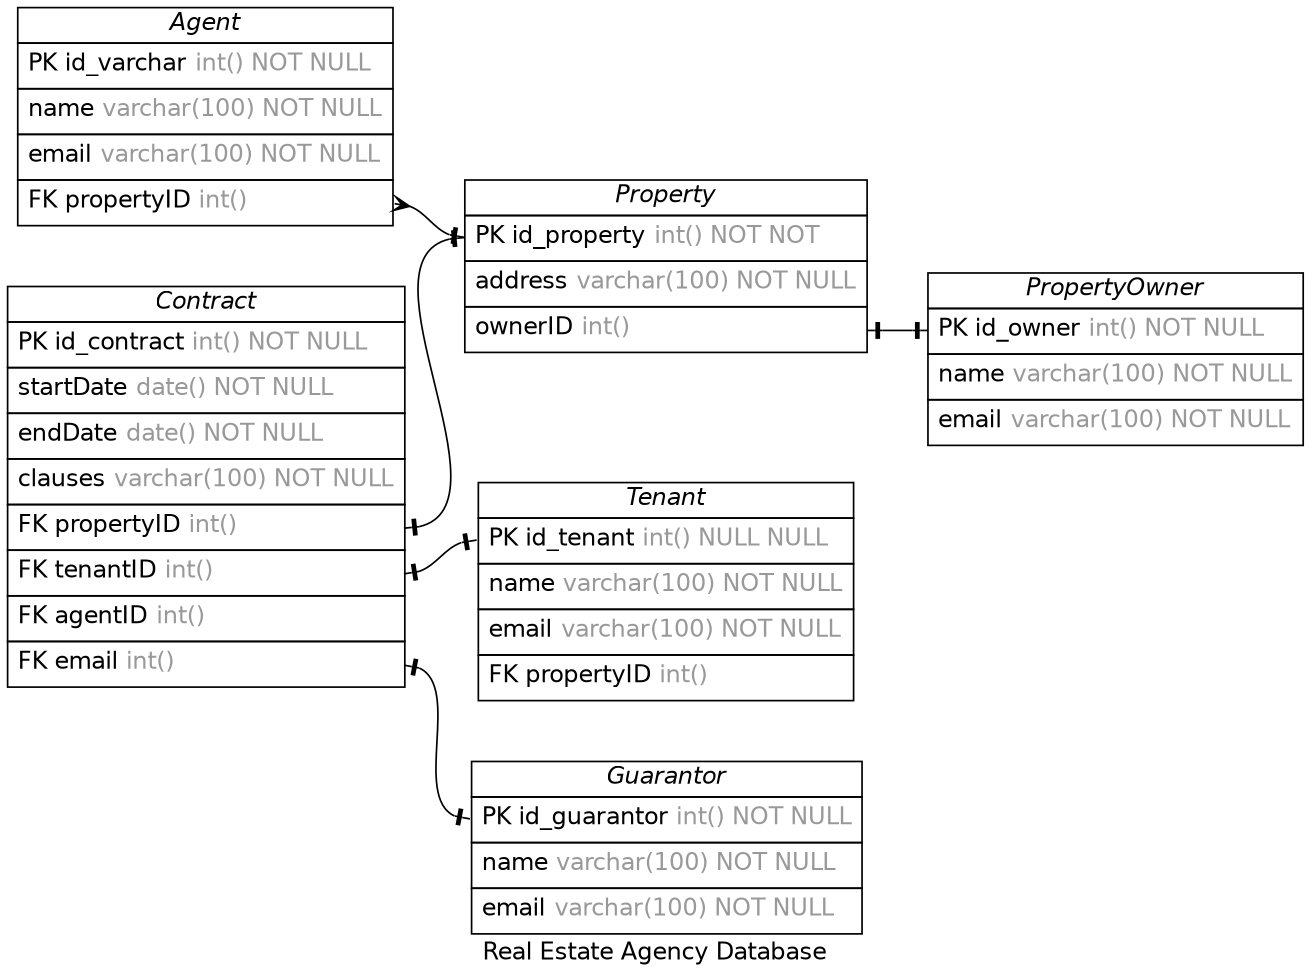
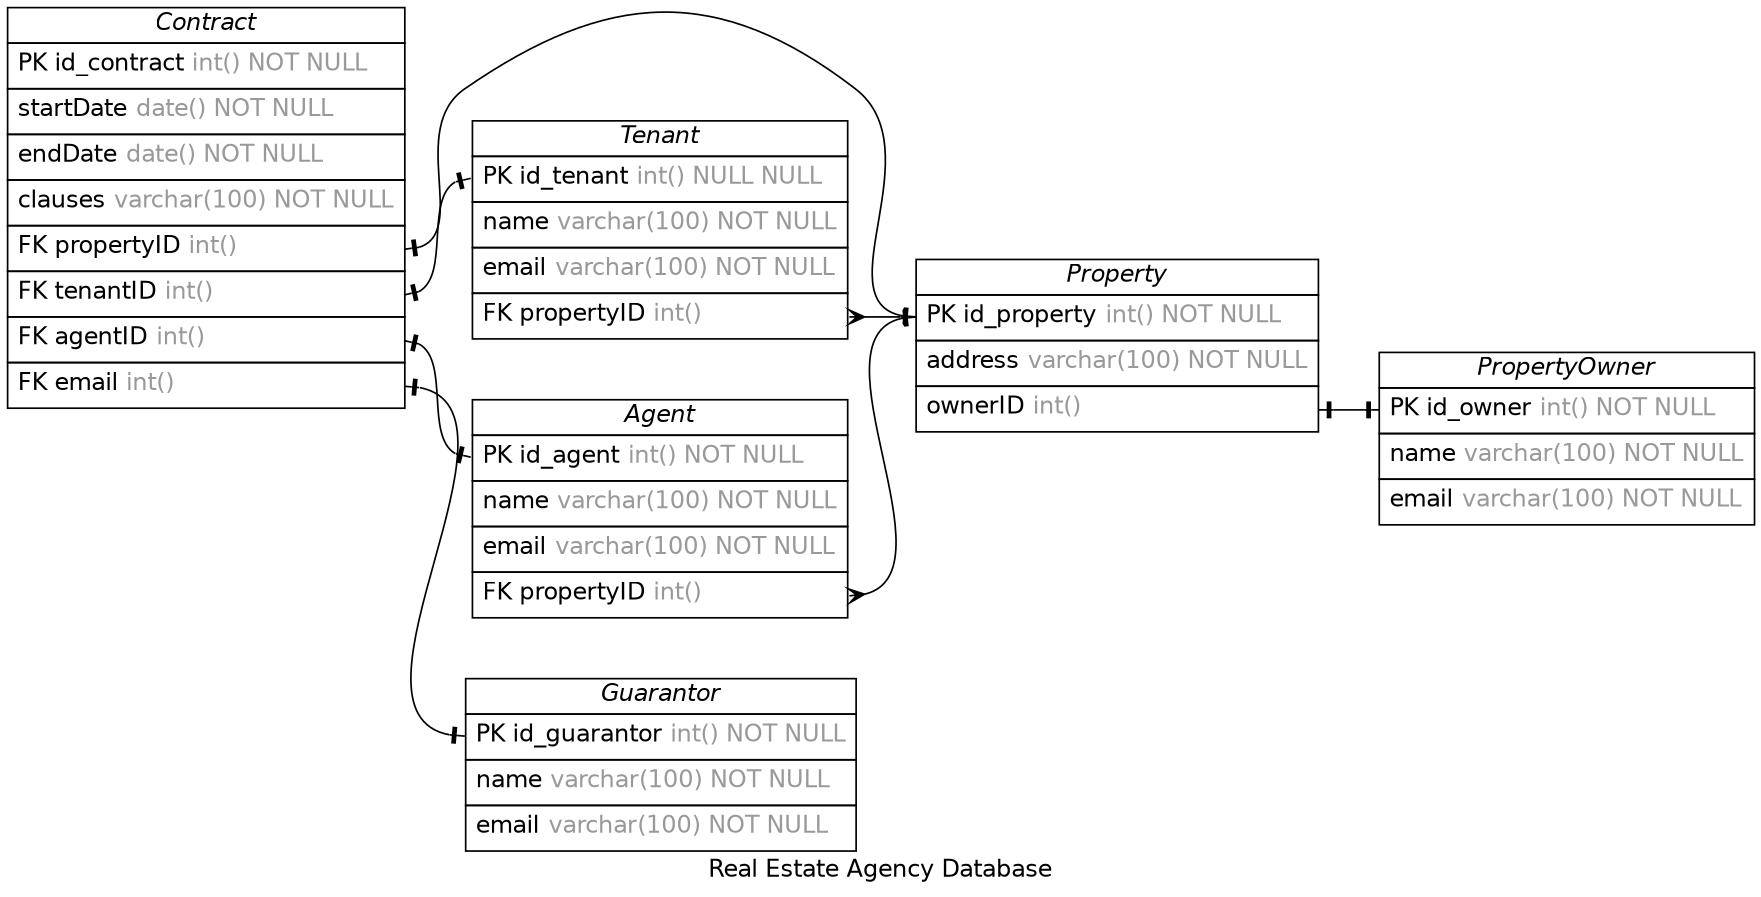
node "Agent": text "PK id_varchar" -> "PK id_agent"
node "Property": text "int() NOT NOT" -> "int() NOT NULL"
edge "Tenant" -- "Property": added
edge "Contract" -- "Agent": added
